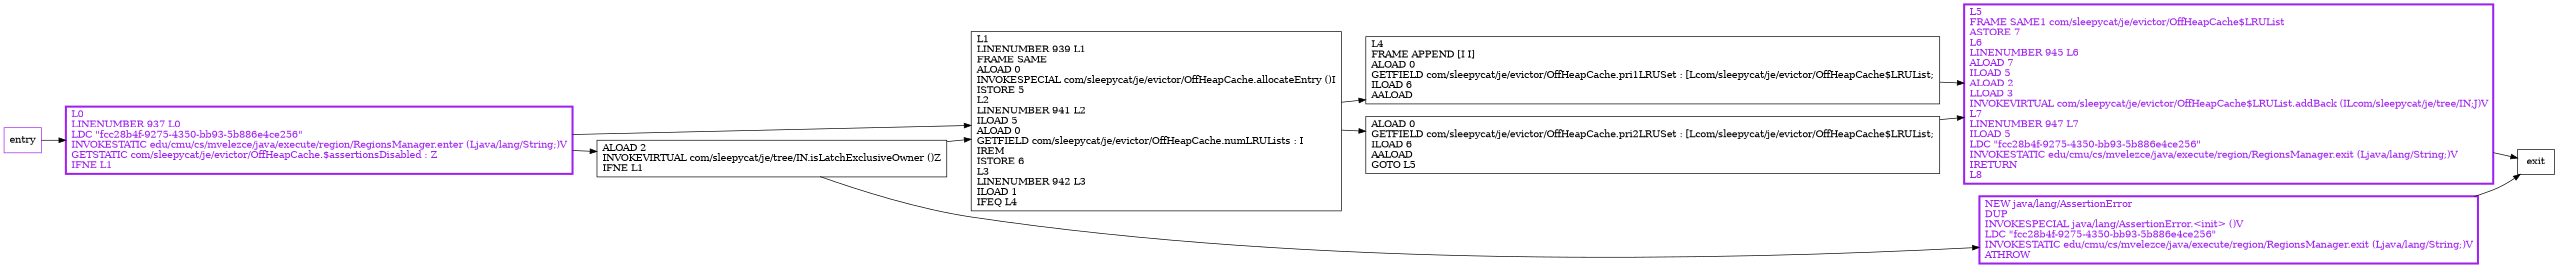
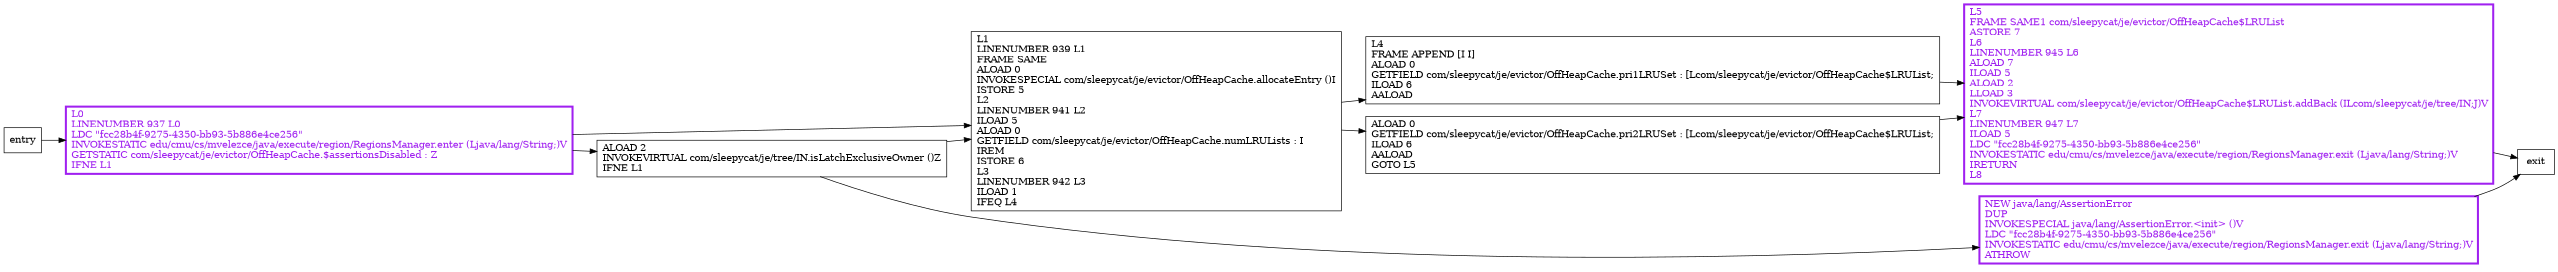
node "entry": color purple -> black
